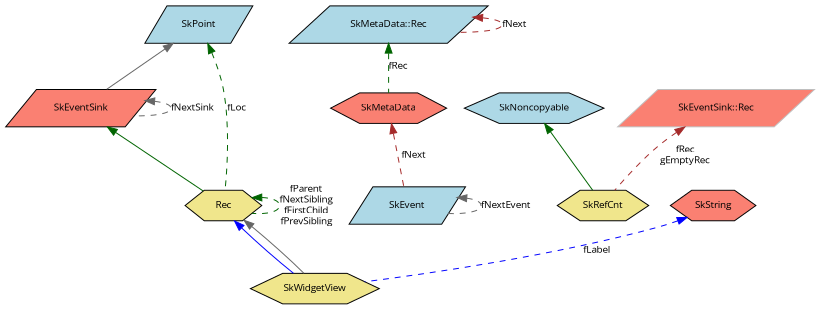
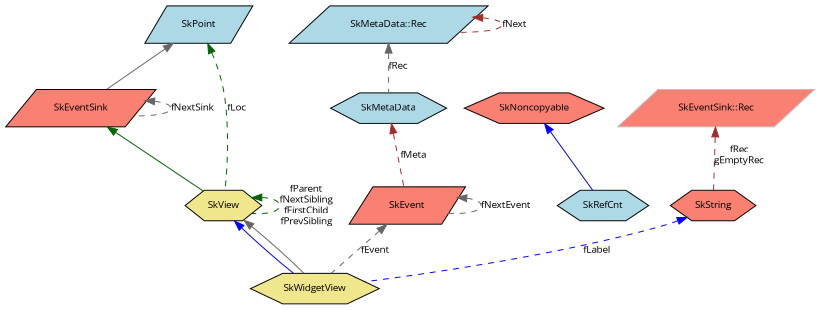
edge "SkMetaData" -> "SkMetaData::Rec": color darkgreen -> gray40
node "SkMetaData": fillcolor salmon -> lightblue
node "SkNoncopyable": fillcolor lightblue -> salmon
edge "SkEvent" -> "SkMetaData": label "fNext" -> "fMeta"
edge "SkRefCnt" -> "SkEventSink::Rec": now "SkString" -> "SkEventSink::Rec"
edge "SkRefCnt" -> "SkNoncopyable": color darkgreen -> blue
node "Rec": label "Rec" -> "SkView"
node "SkEvent": fillcolor lightblue -> salmon
node "SkRefCnt": fillcolor khaki -> lightblue
edge "SkWidgetView" -> "SkEvent": added, label "fEvent"
